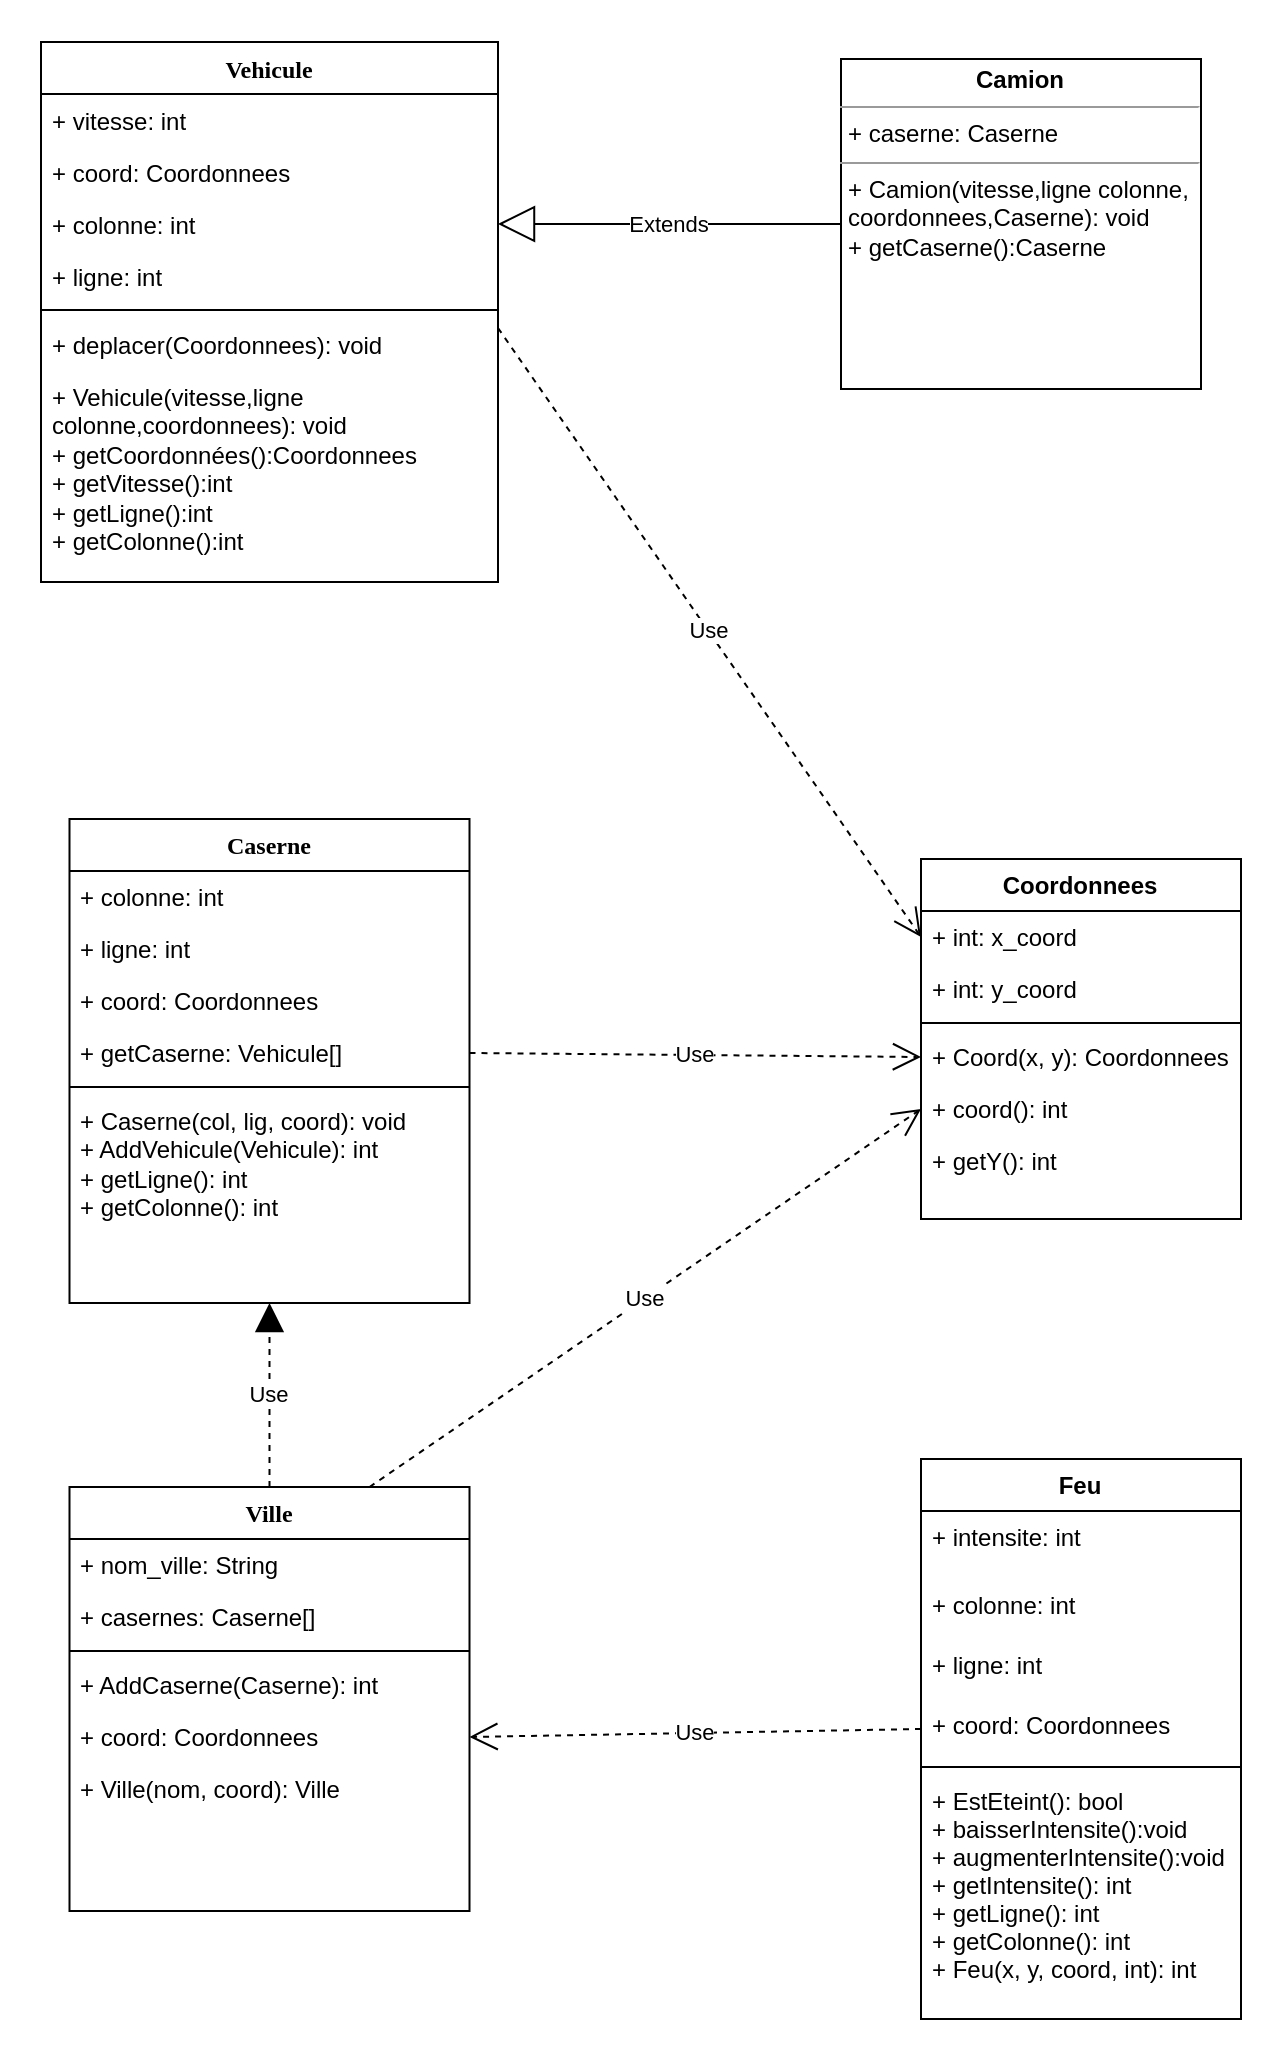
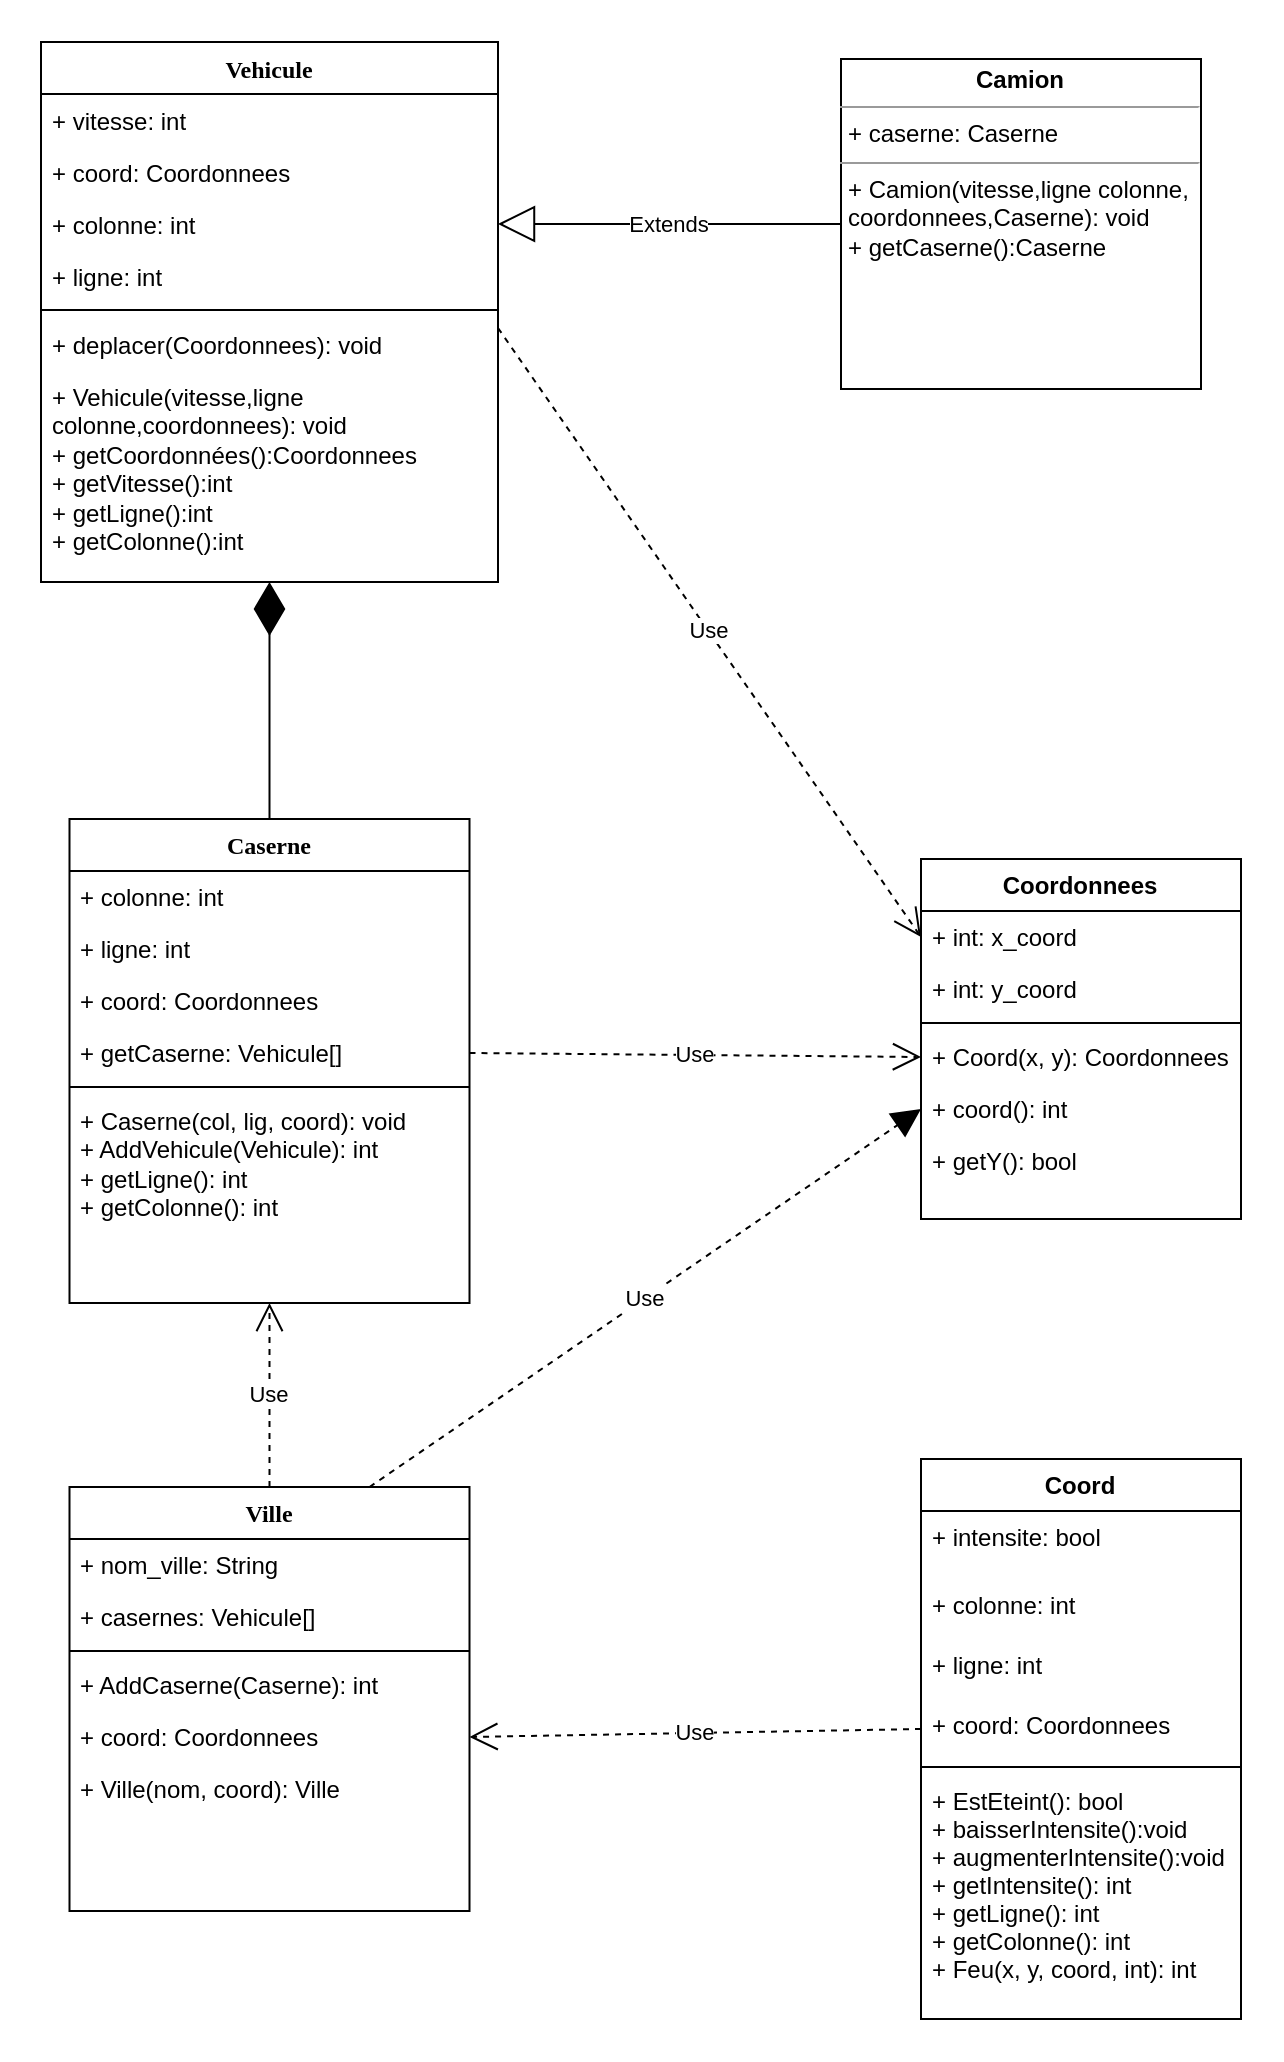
edge "Caserne" -> "Vehicule": added
edge "Ville" -> "+ coord(): int": arrowhead open -> block
node "+ getY(): int": label "+ getY(): int" -> "+ getY(): bool"
edge "Ville" -> "Caserne": arrowhead block -> open
node "Feu": label "Feu" -> "Coord"
node "+ intensite: int": label "+ intensite: int" -> "+ intensite: bool"
node "+ casernes: Caserne[]": label "+ casernes: Caserne[]" -> "+ casernes: Vehicule[]"
